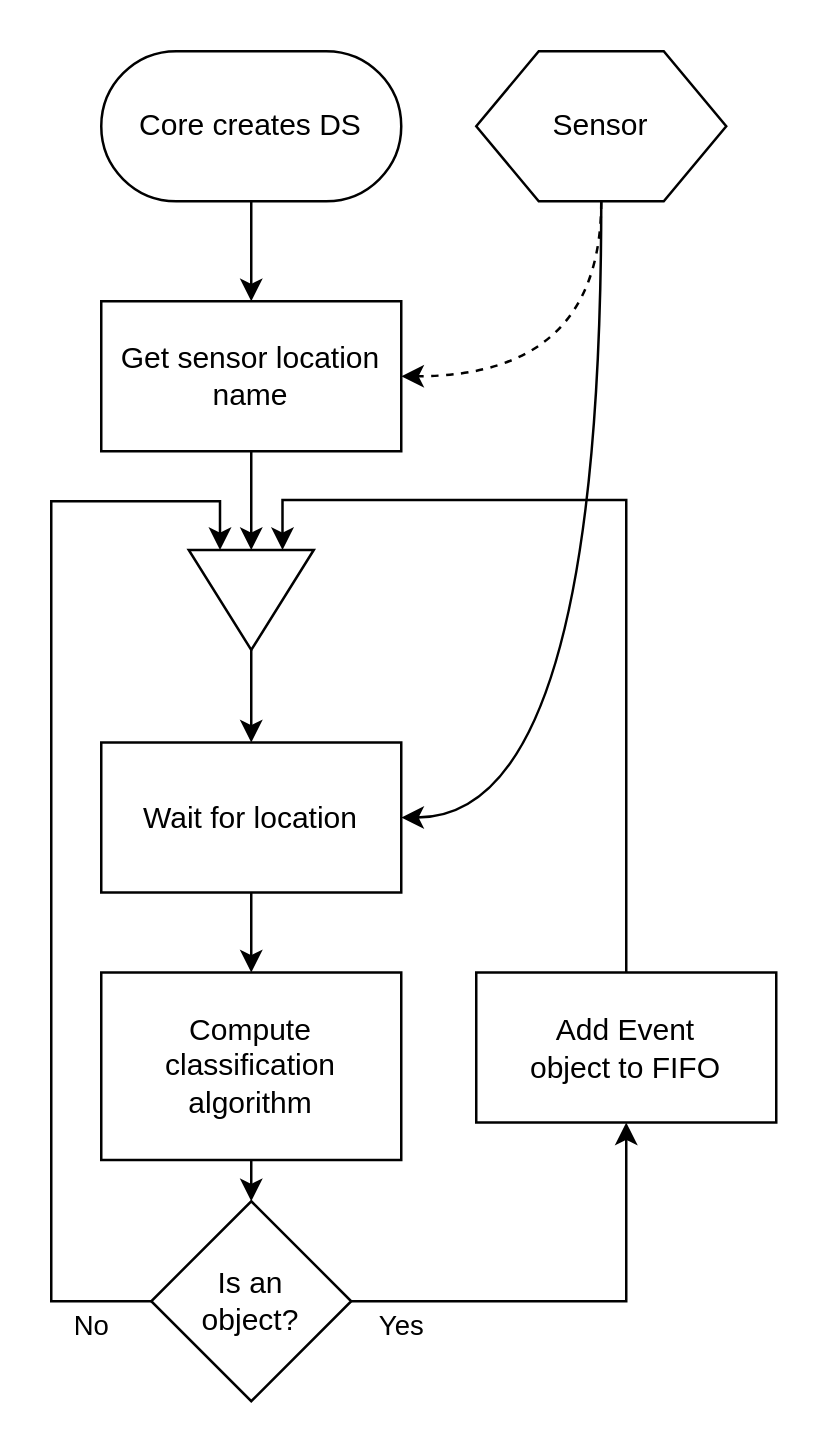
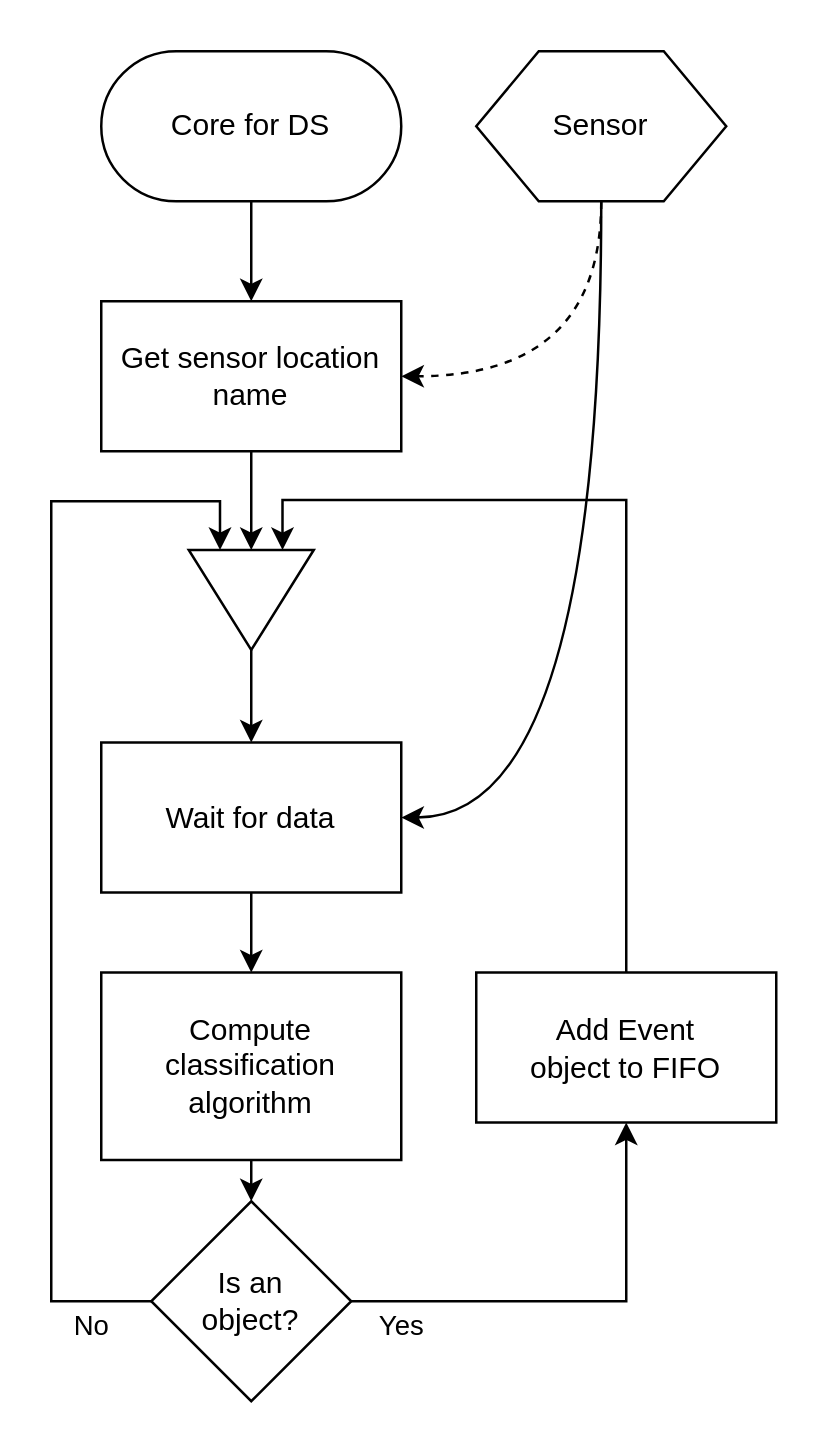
node "Core creates DS": label "Core creates DS" -> "Core for DS"
node "Wait for location": label "Wait for location" -> "Wait for data"
